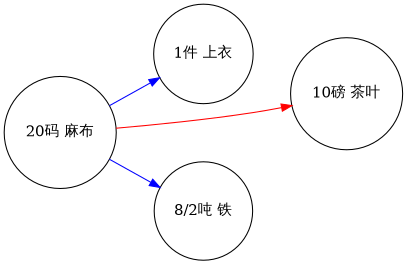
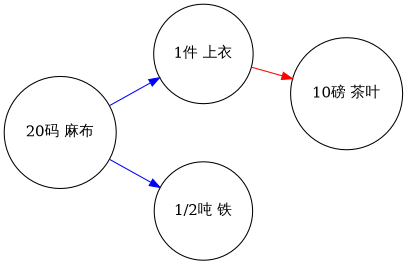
edge "20码 麻布" -> "10磅 茶叶": now "1件 上衣" -> "10磅 茶叶"
node "8/2吨 铁": label "8/2吨 铁" -> "1/2吨 铁"
